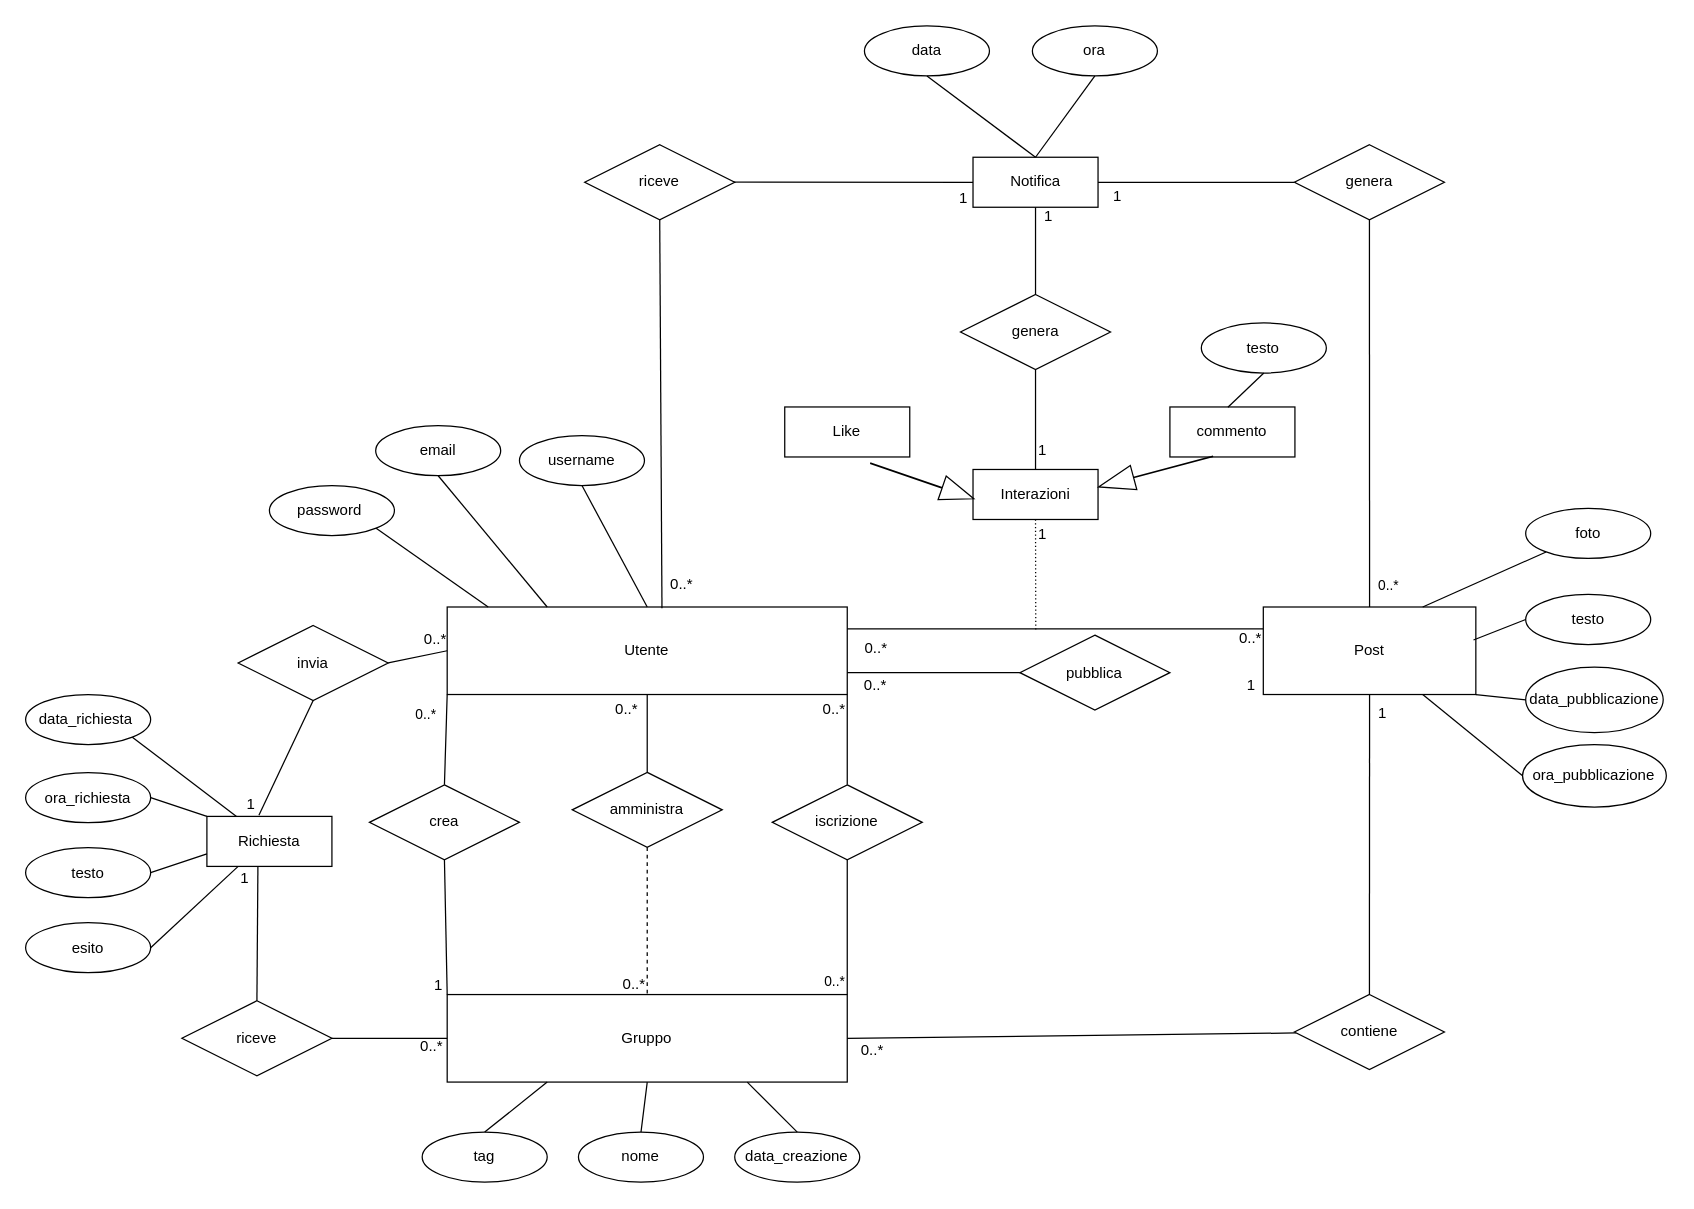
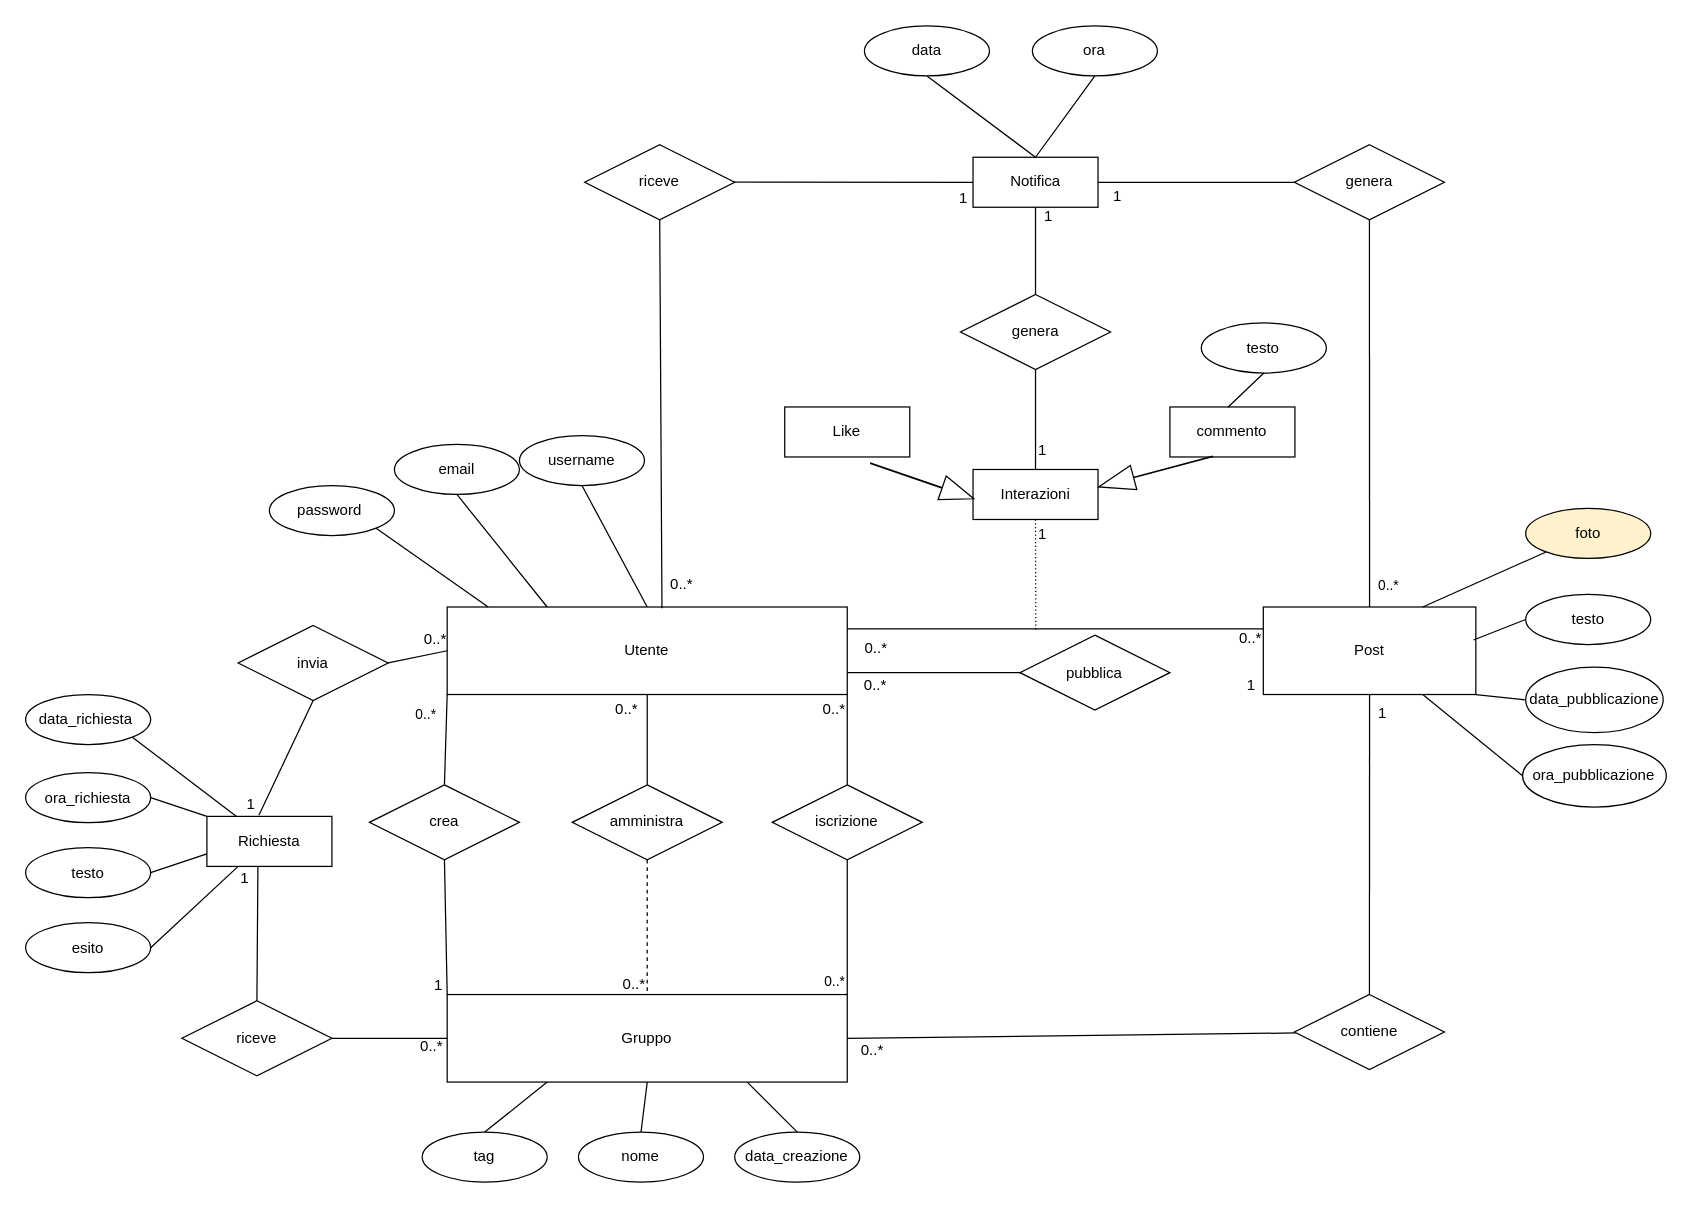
node "email": moved (438, 451) -> (457, 469)
node "foto": fillcolor #ffffff -> #fff2cc
node "amministra": moved (647, 810) -> (647, 822)
